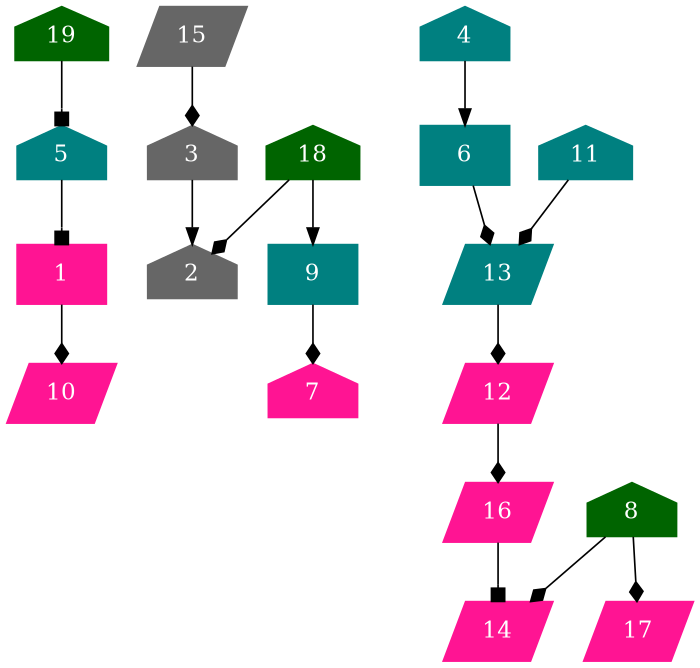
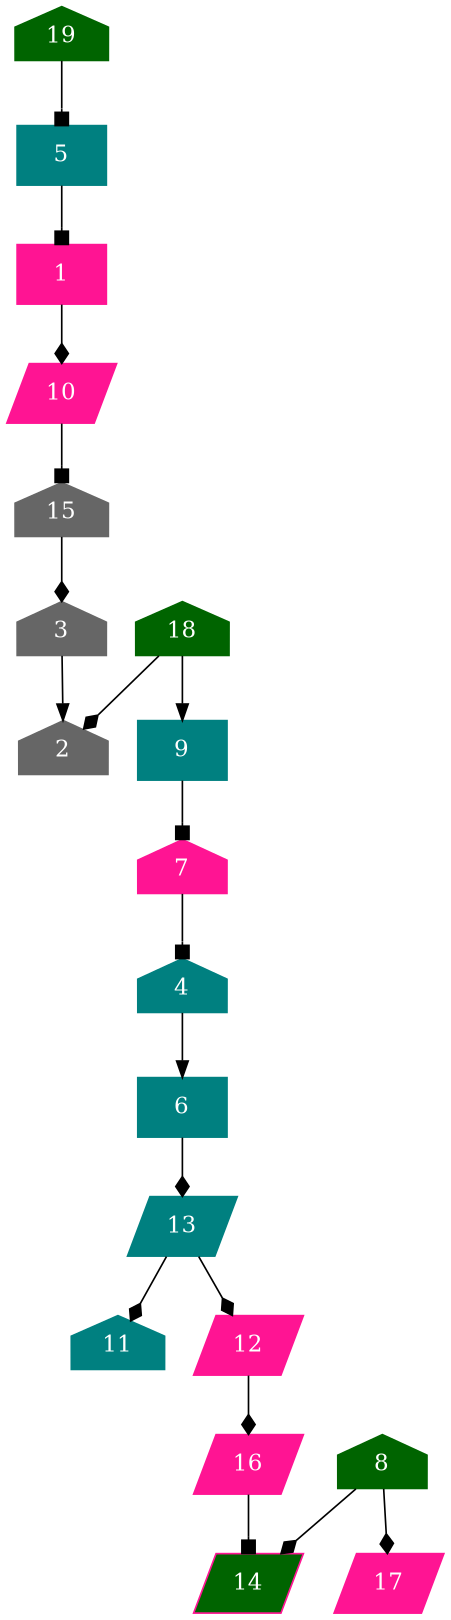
node "15": shape parallelogram -> house
node "5": shape house -> box
edge "11" -> "13": reversed
edge "9" -> "7": arrowhead diamond -> box
edge "10" -> "15": added
node "14": fillcolor deeppink -> darkgreen
edge "7" -> "4": added
